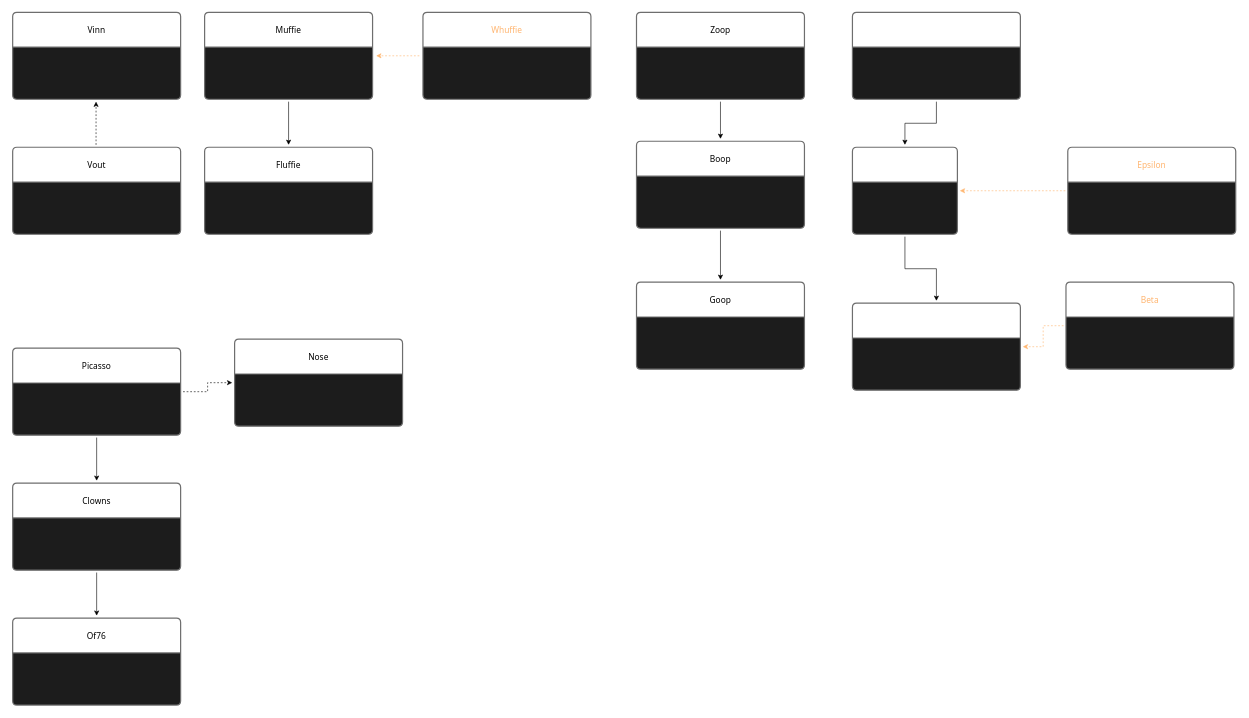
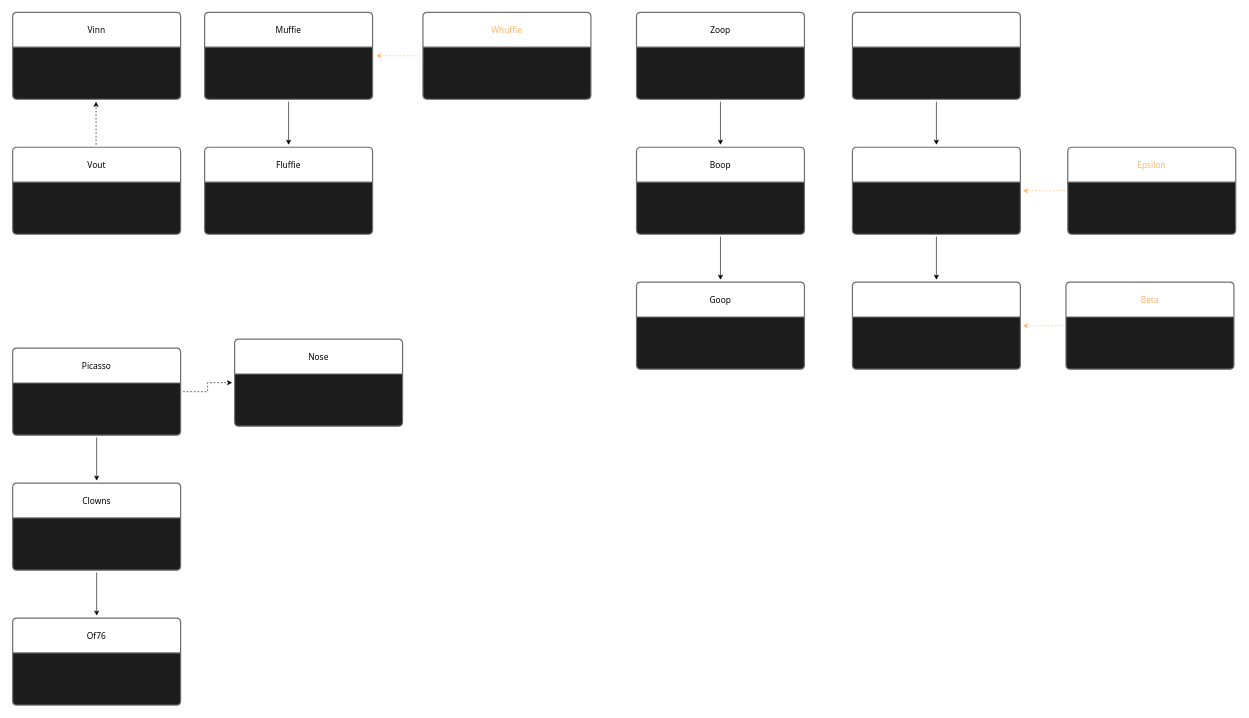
node "Boop": moved (720, 185) -> (720, 191)
node "Gamma": size 105x87 -> 168x87
node "Alpha": moved (936, 347) -> (936, 326)
